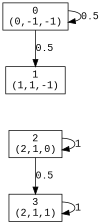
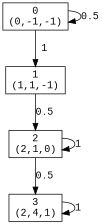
edge "0 (0,-1,-1)" -> "1 (1,1,-1)": label "0.5" -> "1"
edge "1 (1,1,-1)" -> "2 (2,1,0)": added, label "0.5"
node "3 (2,1,1)": label "3 (2,1,1)" -> "3 (2,4,1)"
